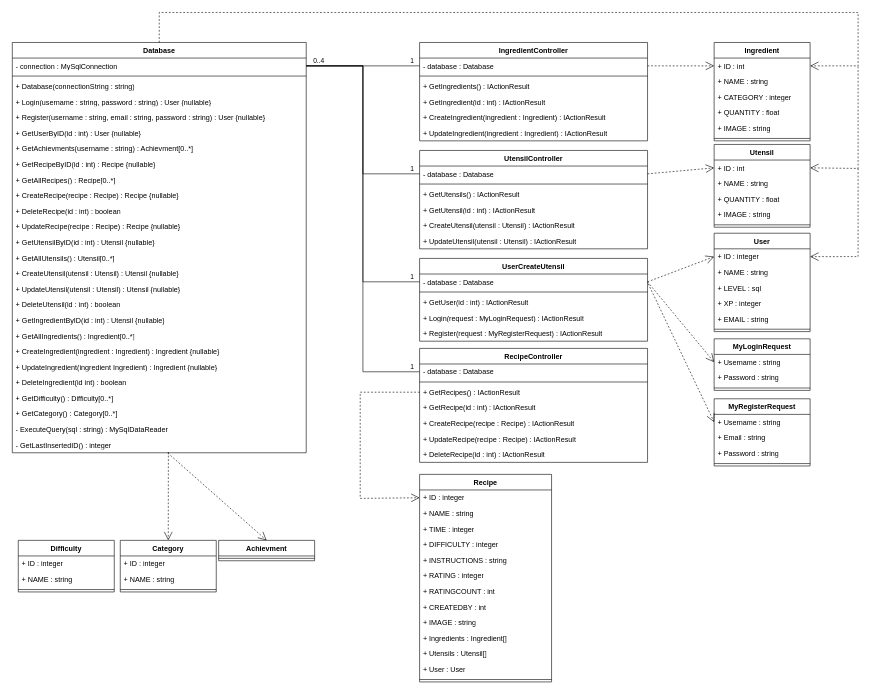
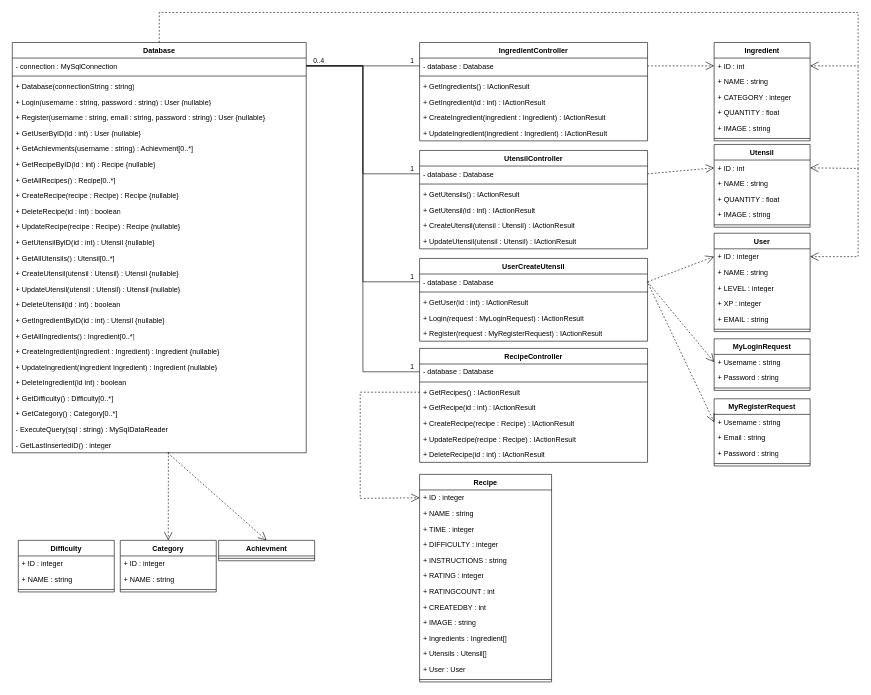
node "+ LEVEL : sql": label "+ LEVEL : sql" -> "+ LEVEL : integer"
